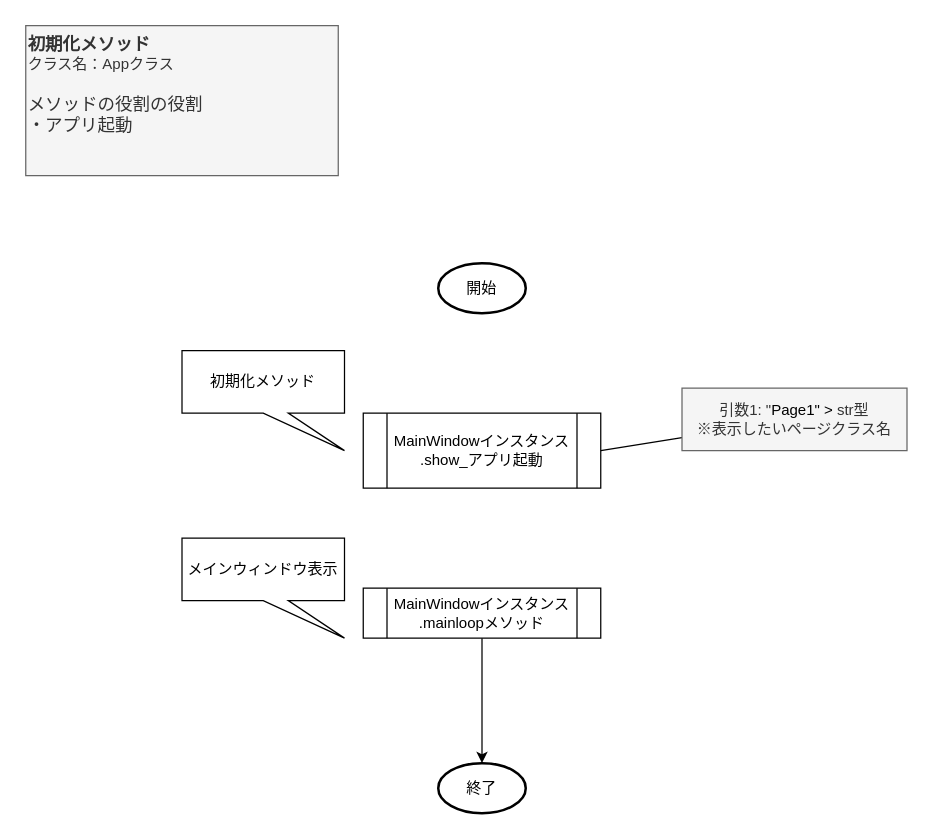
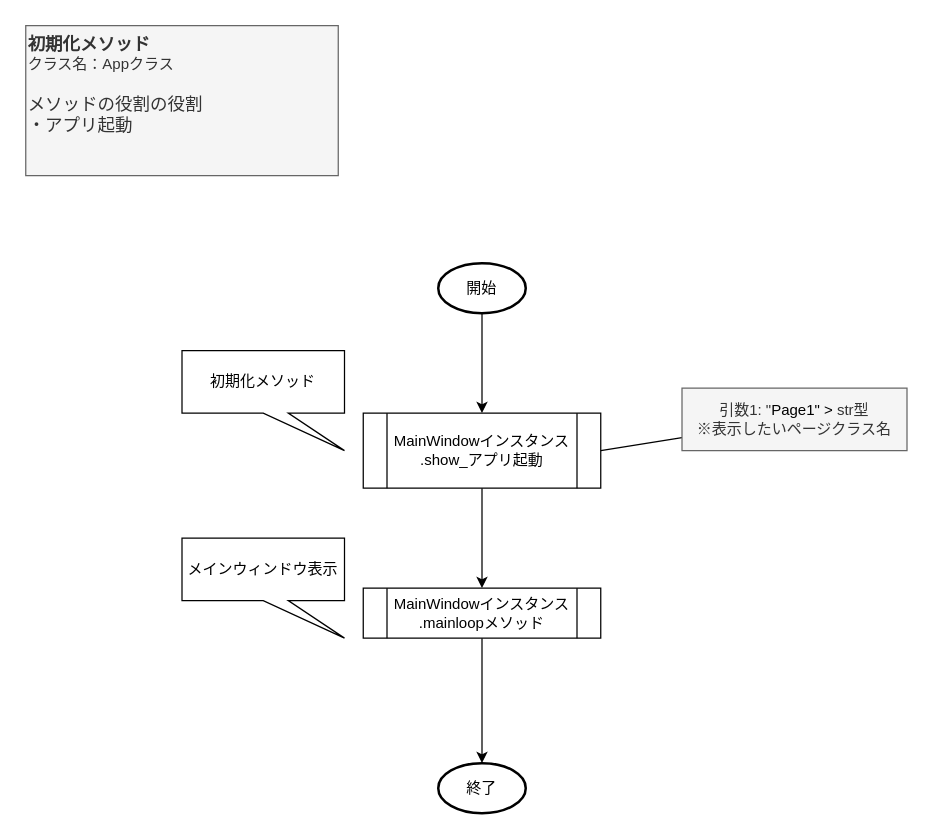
edge "開始" -> "MainWindowインスタンス .show_アプリ起動": added
edge "MainWindowインスタンス .show_アプリ起動" -> "MainWindowインスタンス .mainloopメソッド": added
